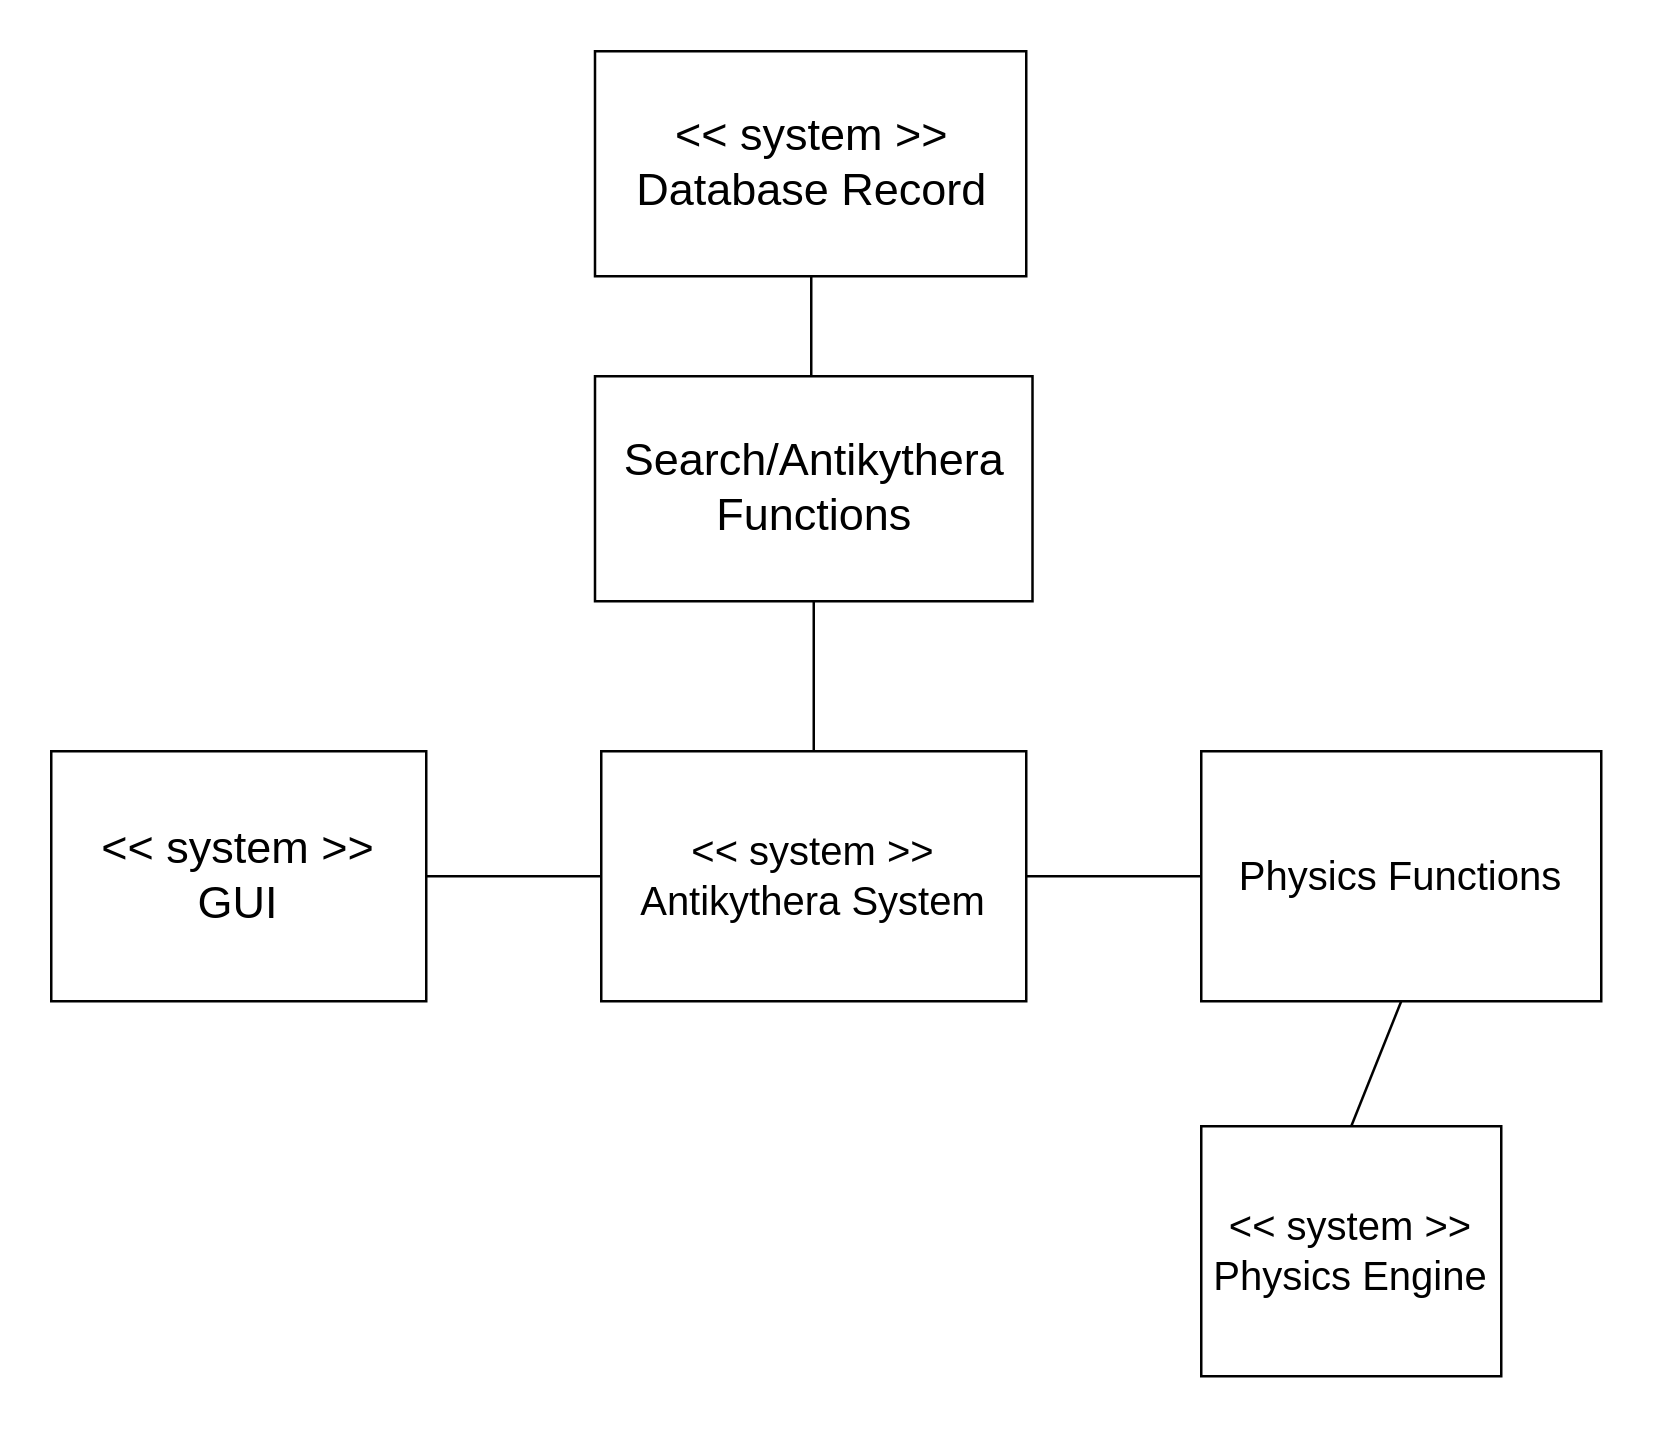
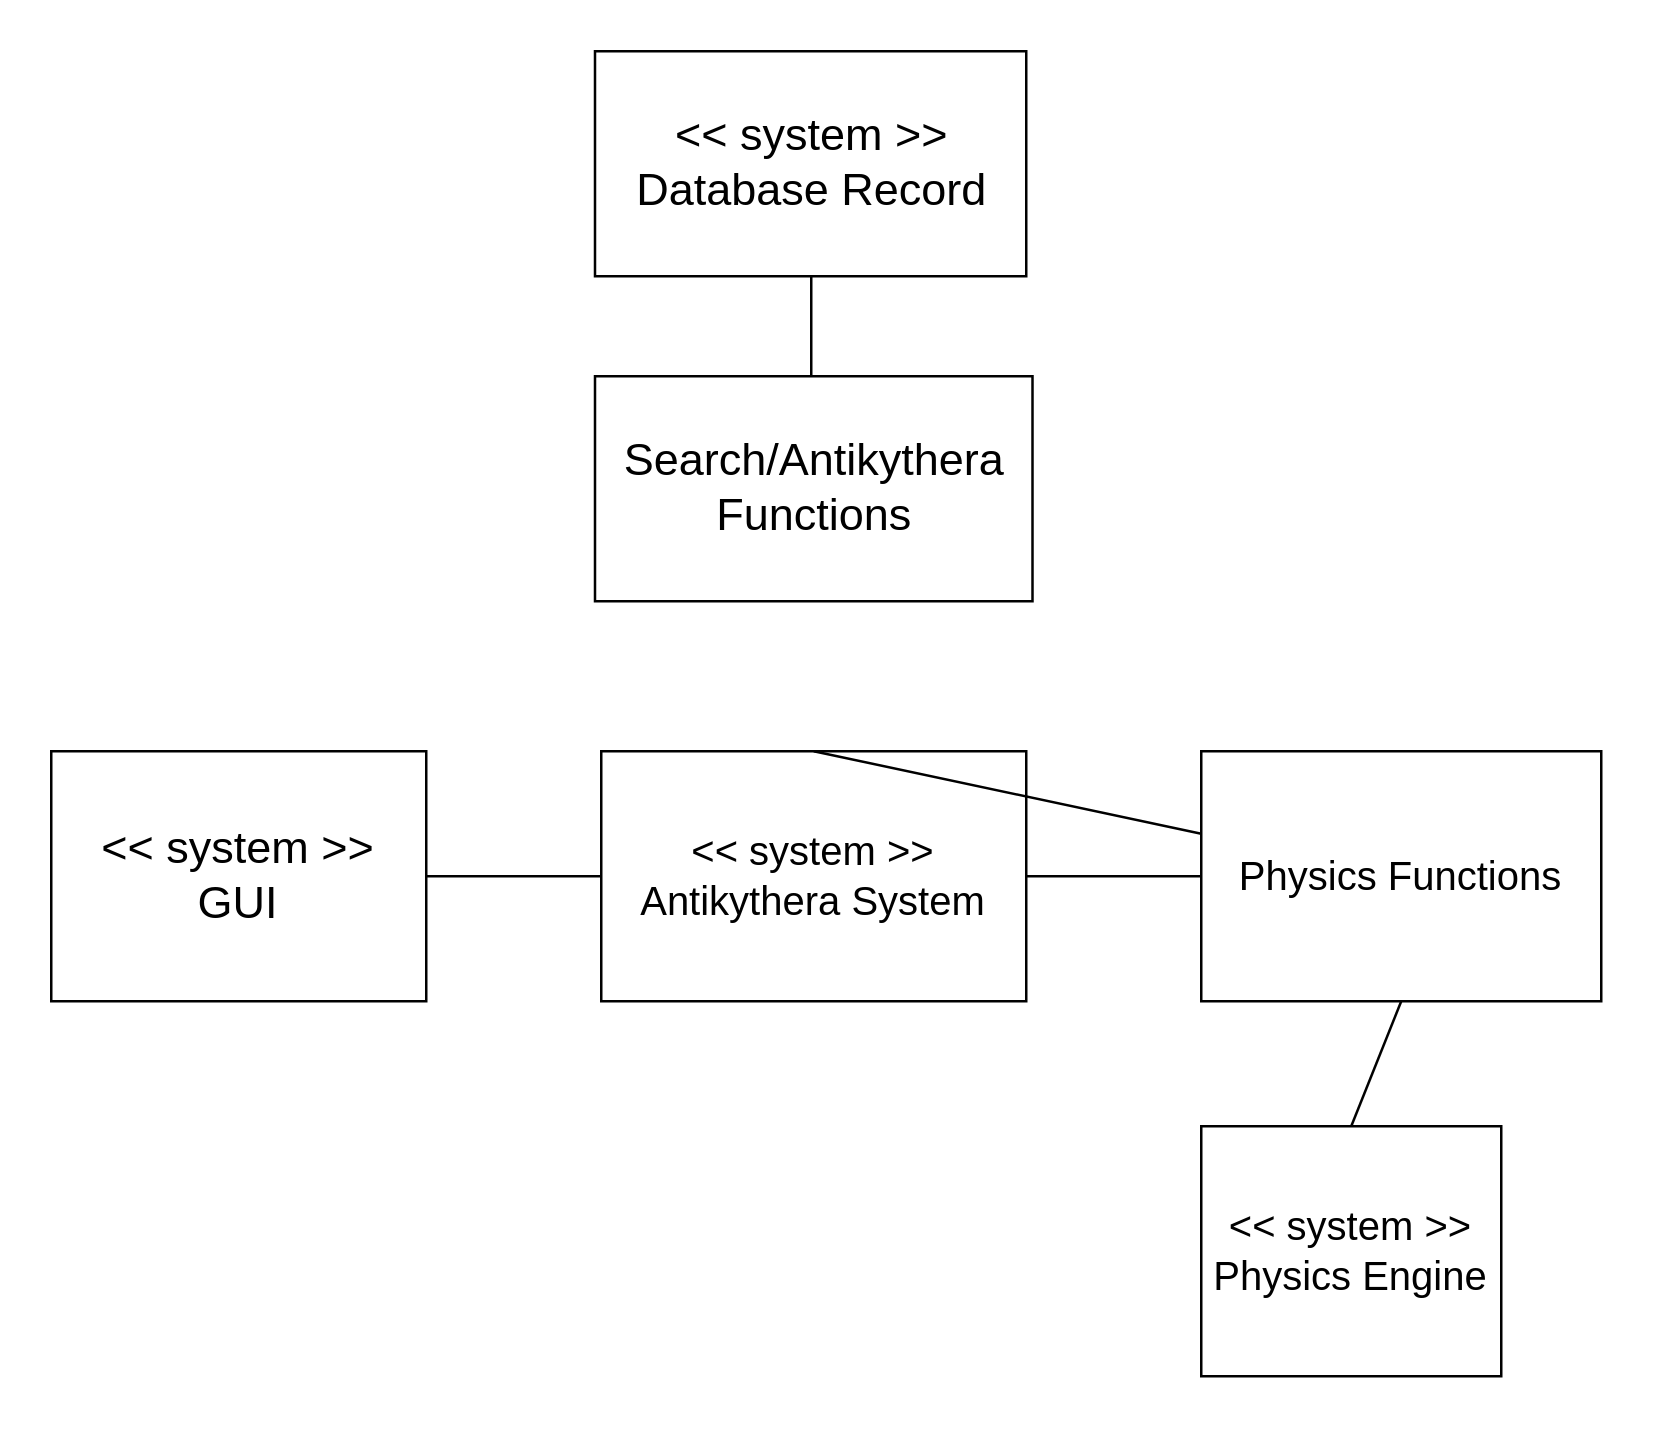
edge "Search/Antikythera Functions" -- "<< system >> Antikythera System": now "Physics Functions" -- "<< system >> Antikythera System"
